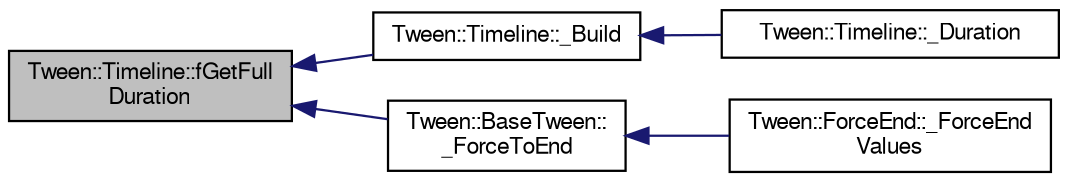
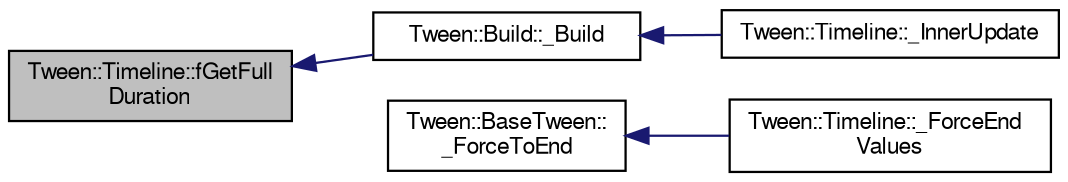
node "Tween::Timeline::_Duration": label "Tween::Timeline::_Duration" -> "Tween::Timeline::_InnerUpdate"
node "Tween::Timeline::_Build": label "Tween::Timeline::_Build" -> "Tween::Build::_Build"
edge "Tween::BaseTween:: _ForceToEnd" -> "Tween::Timeline::fGetFull Duration": removed
node "Tween::ForceEnd::_ForceEnd Values": label "Tween::ForceEnd::_ForceEnd Values" -> "Tween::Timeline::_ForceEnd Values"
